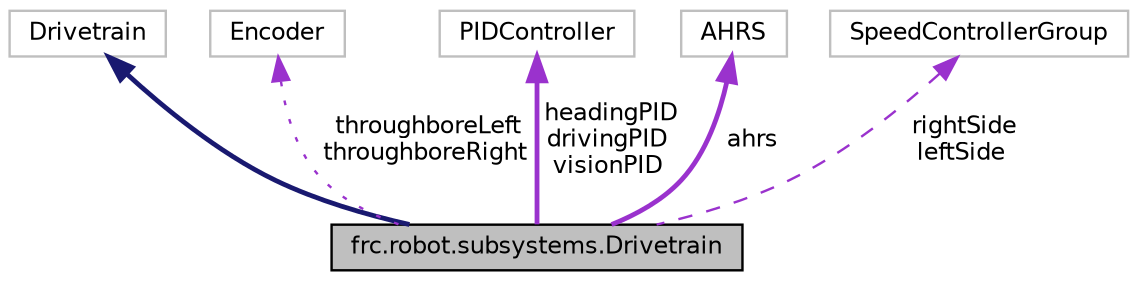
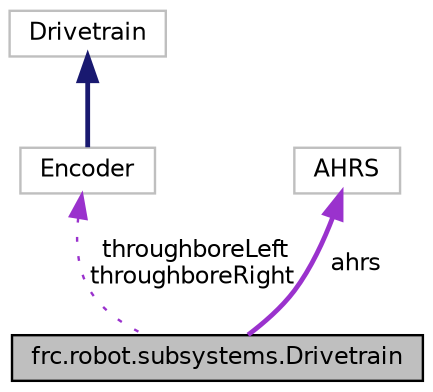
node "PIDController": removed
node "SpeedControllerGroup": removed
edge "frc.robot.subsystems.Drivetrain" -> "Drivetrain": now "Encoder" -> "Drivetrain"
